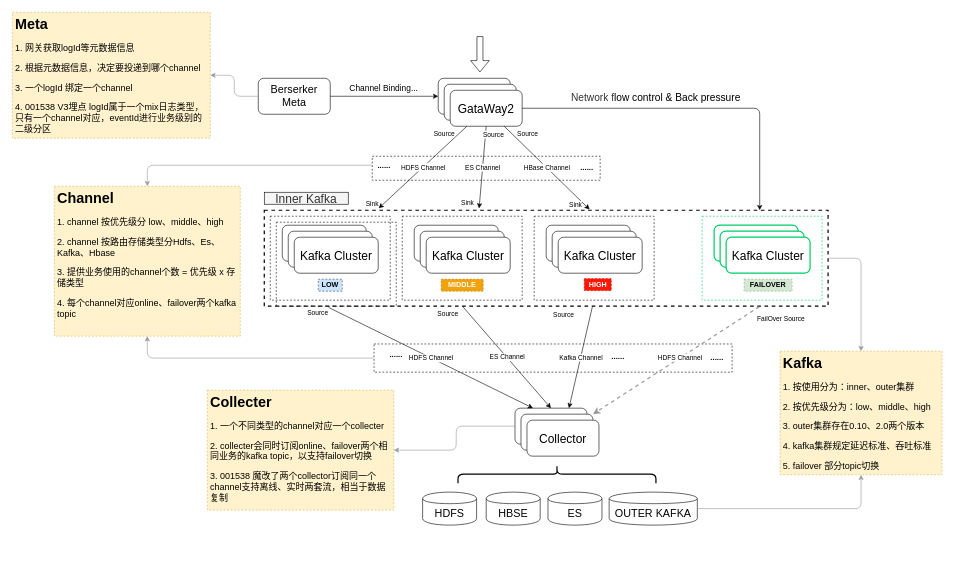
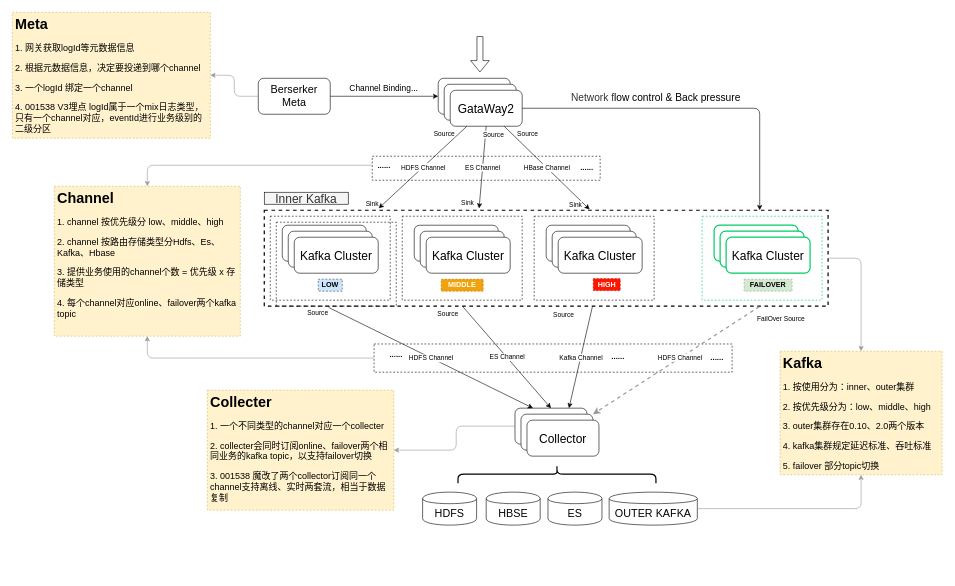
node "HIGH": moved (598, 285) -> (607, 285)
